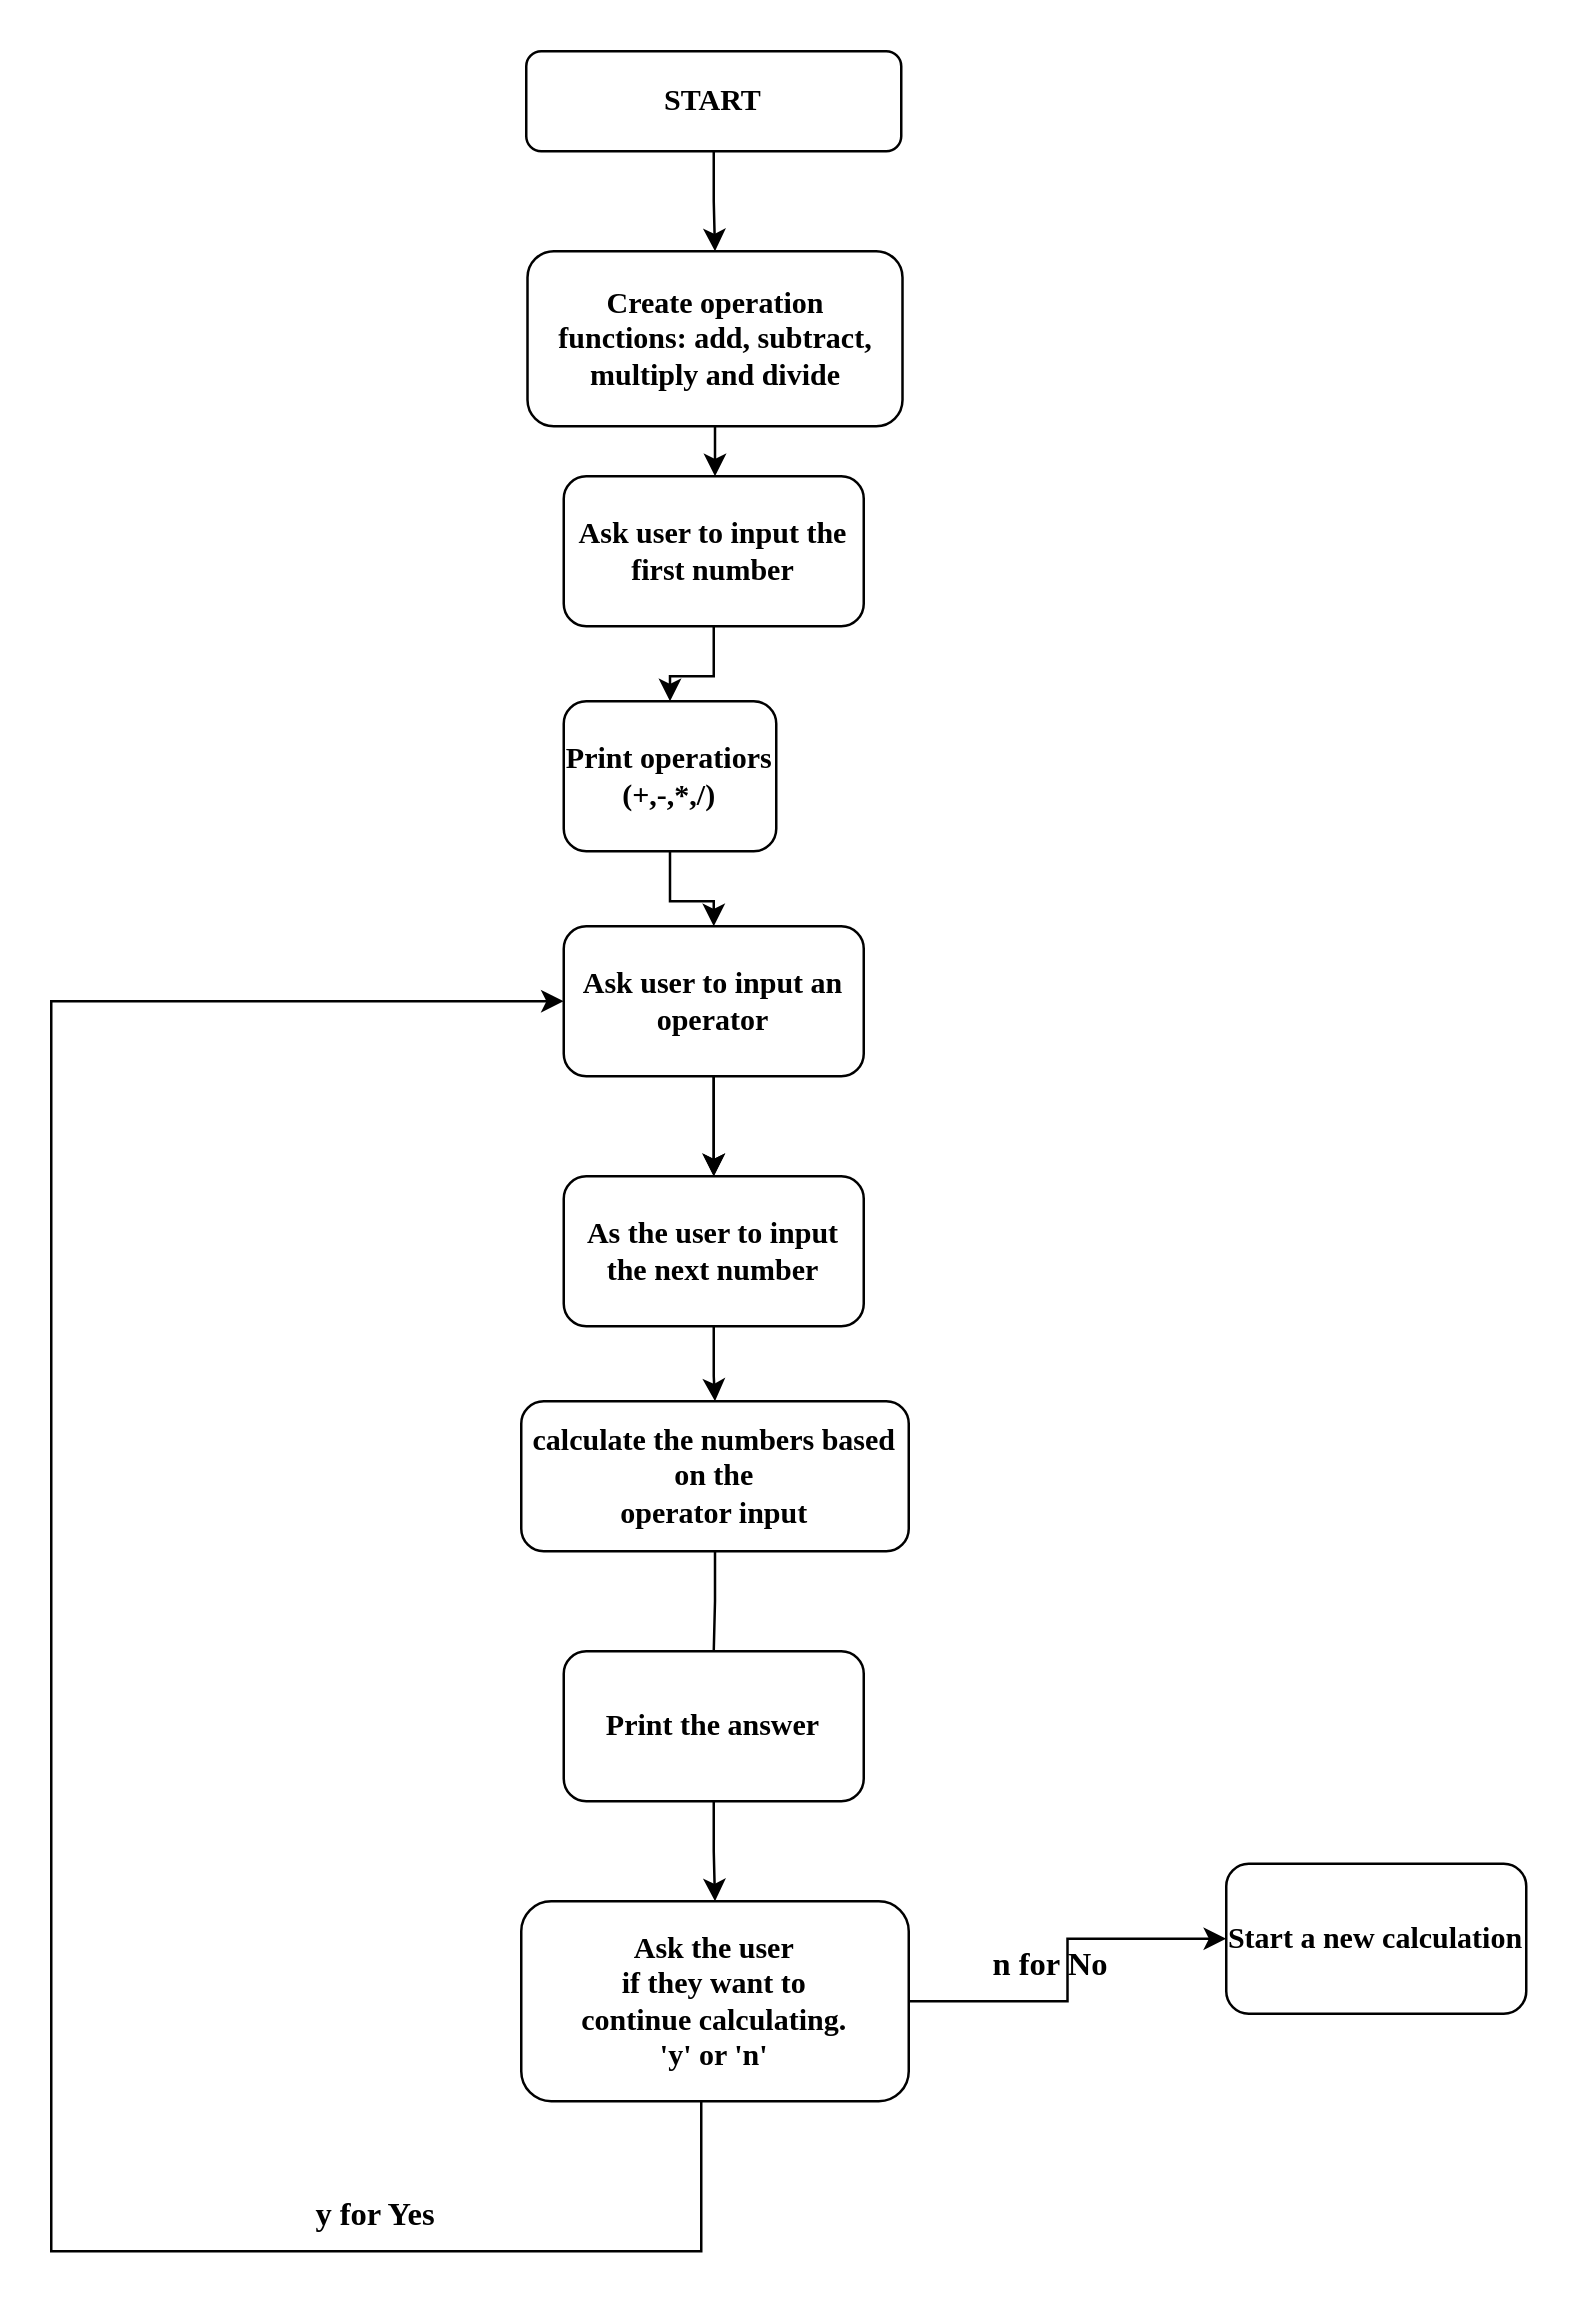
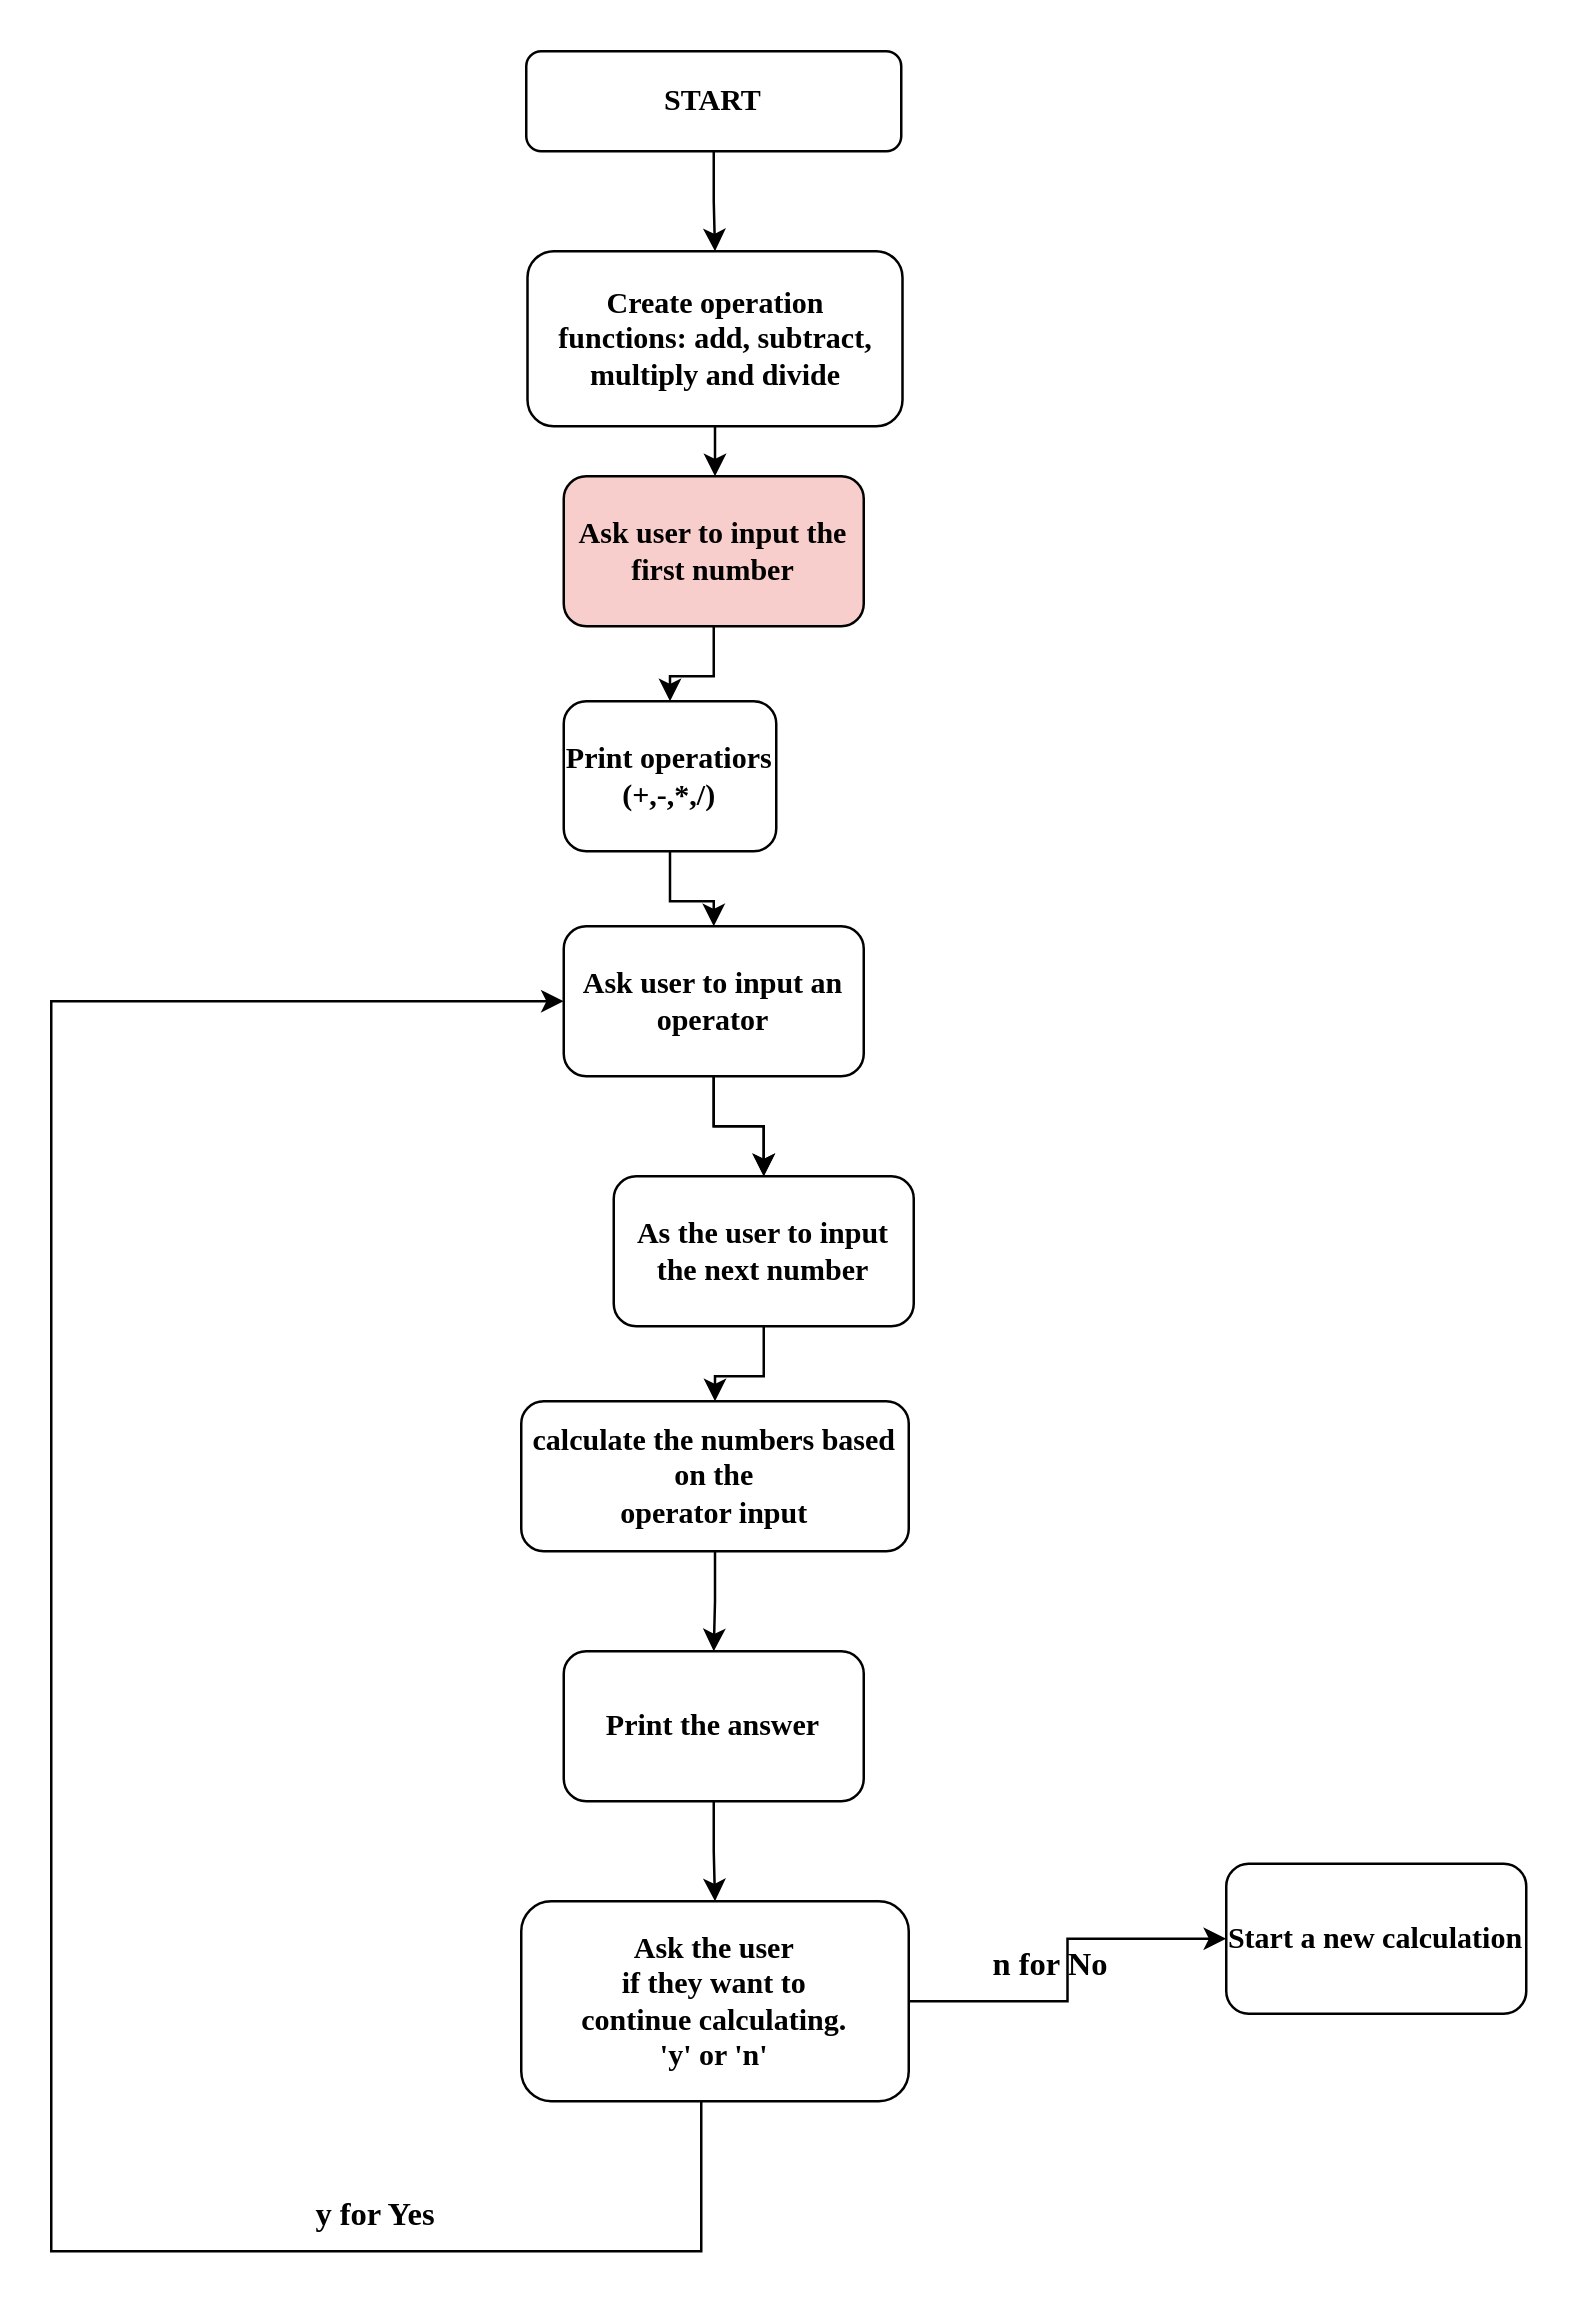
node "Ask user to input the first number": fillcolor #ffffff -> #f8cecc
node "As the user to input the next number": moved (714, 1251) -> (764, 1251)
edge "calculate the numbers based on the operator input" -- "Print the answer": arrowhead none -> classic
